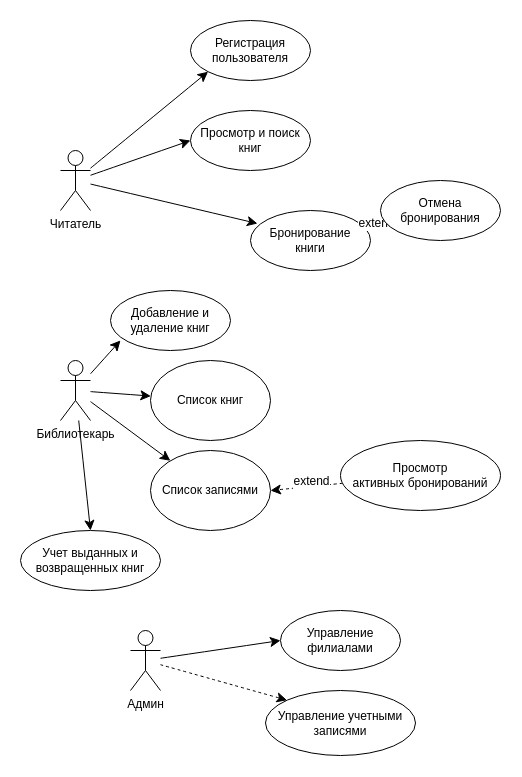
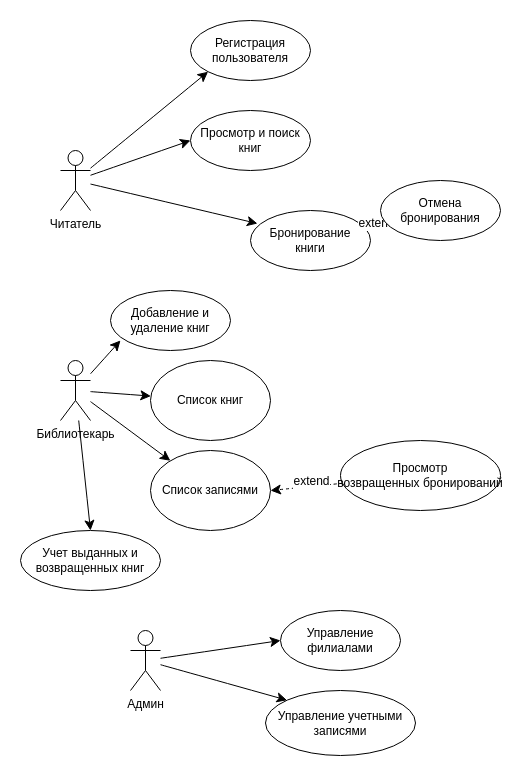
node "Просмотр активных бронирований": label "Просмотр активных бронирований" -> "Просмотр возвращенных бронирований"
edge "Админ" -> "Управление учетными записями": style dashed -> solid
